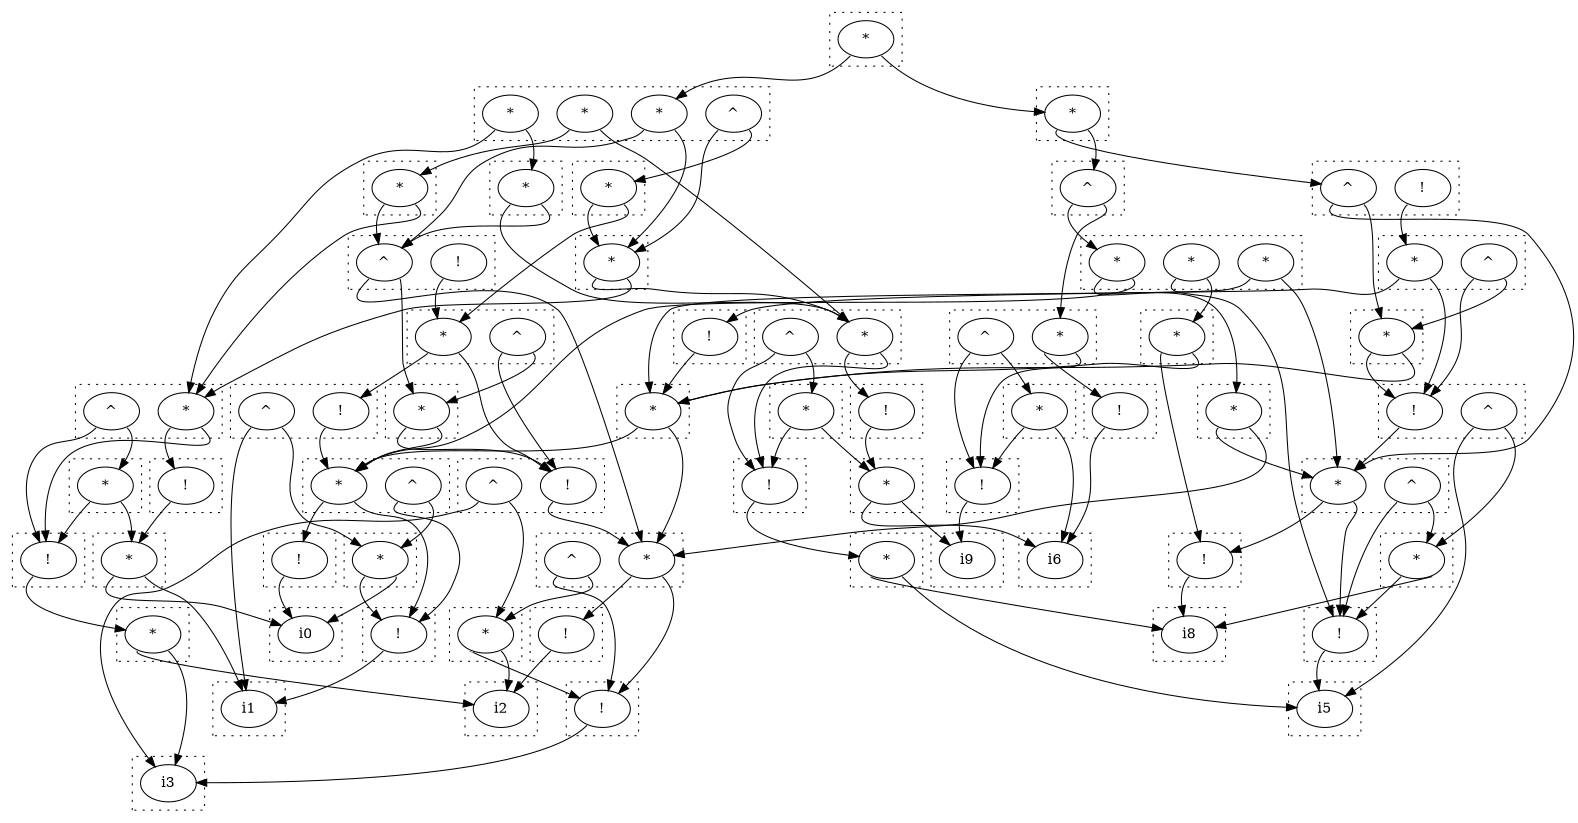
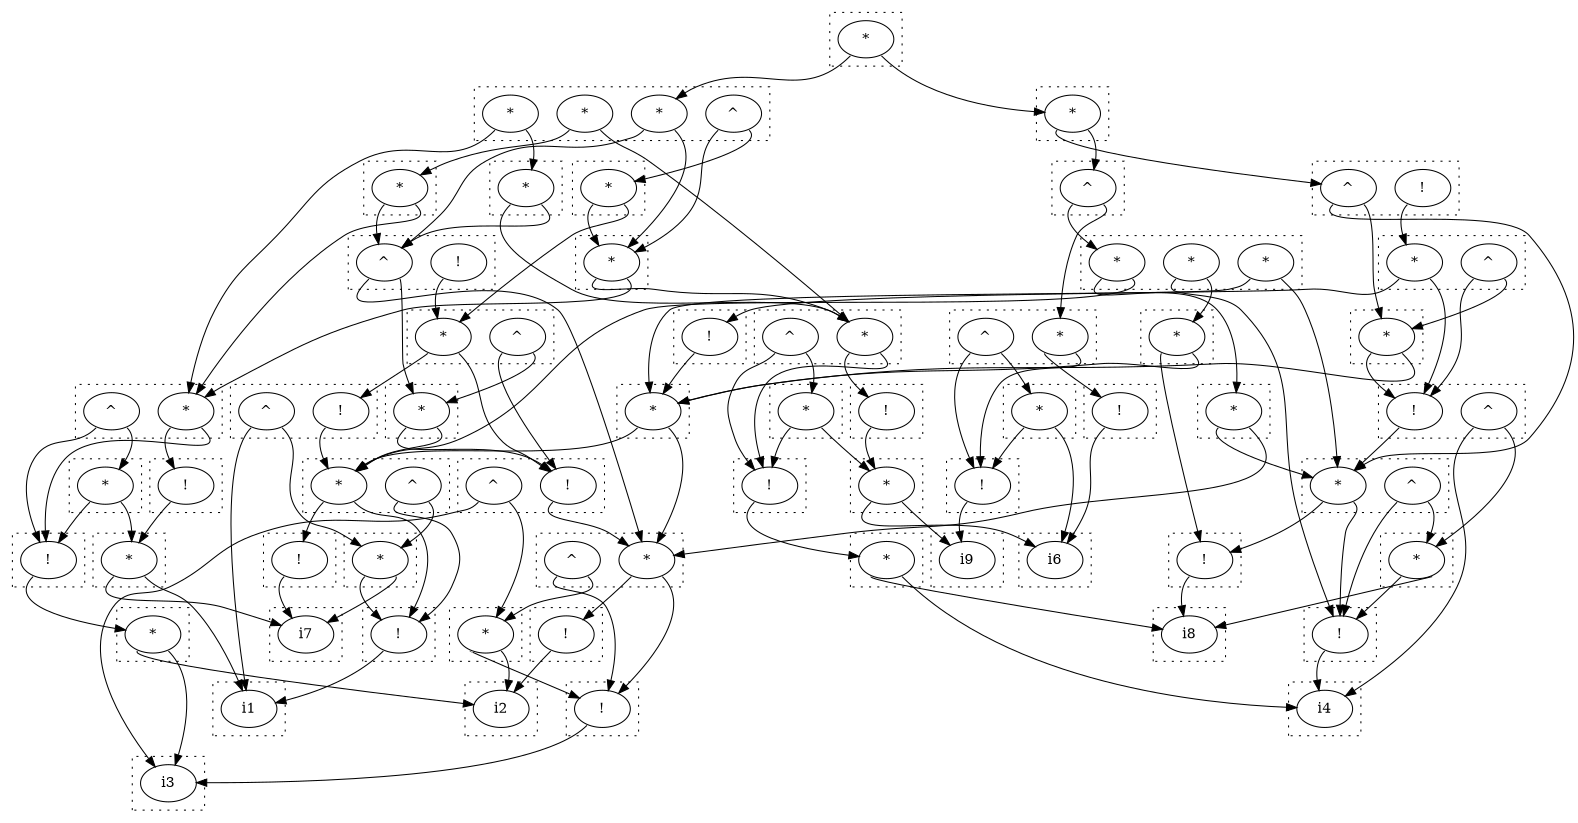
node "i0": label "i0" -> "i7"
node "i5": label "i5" -> "i4"
